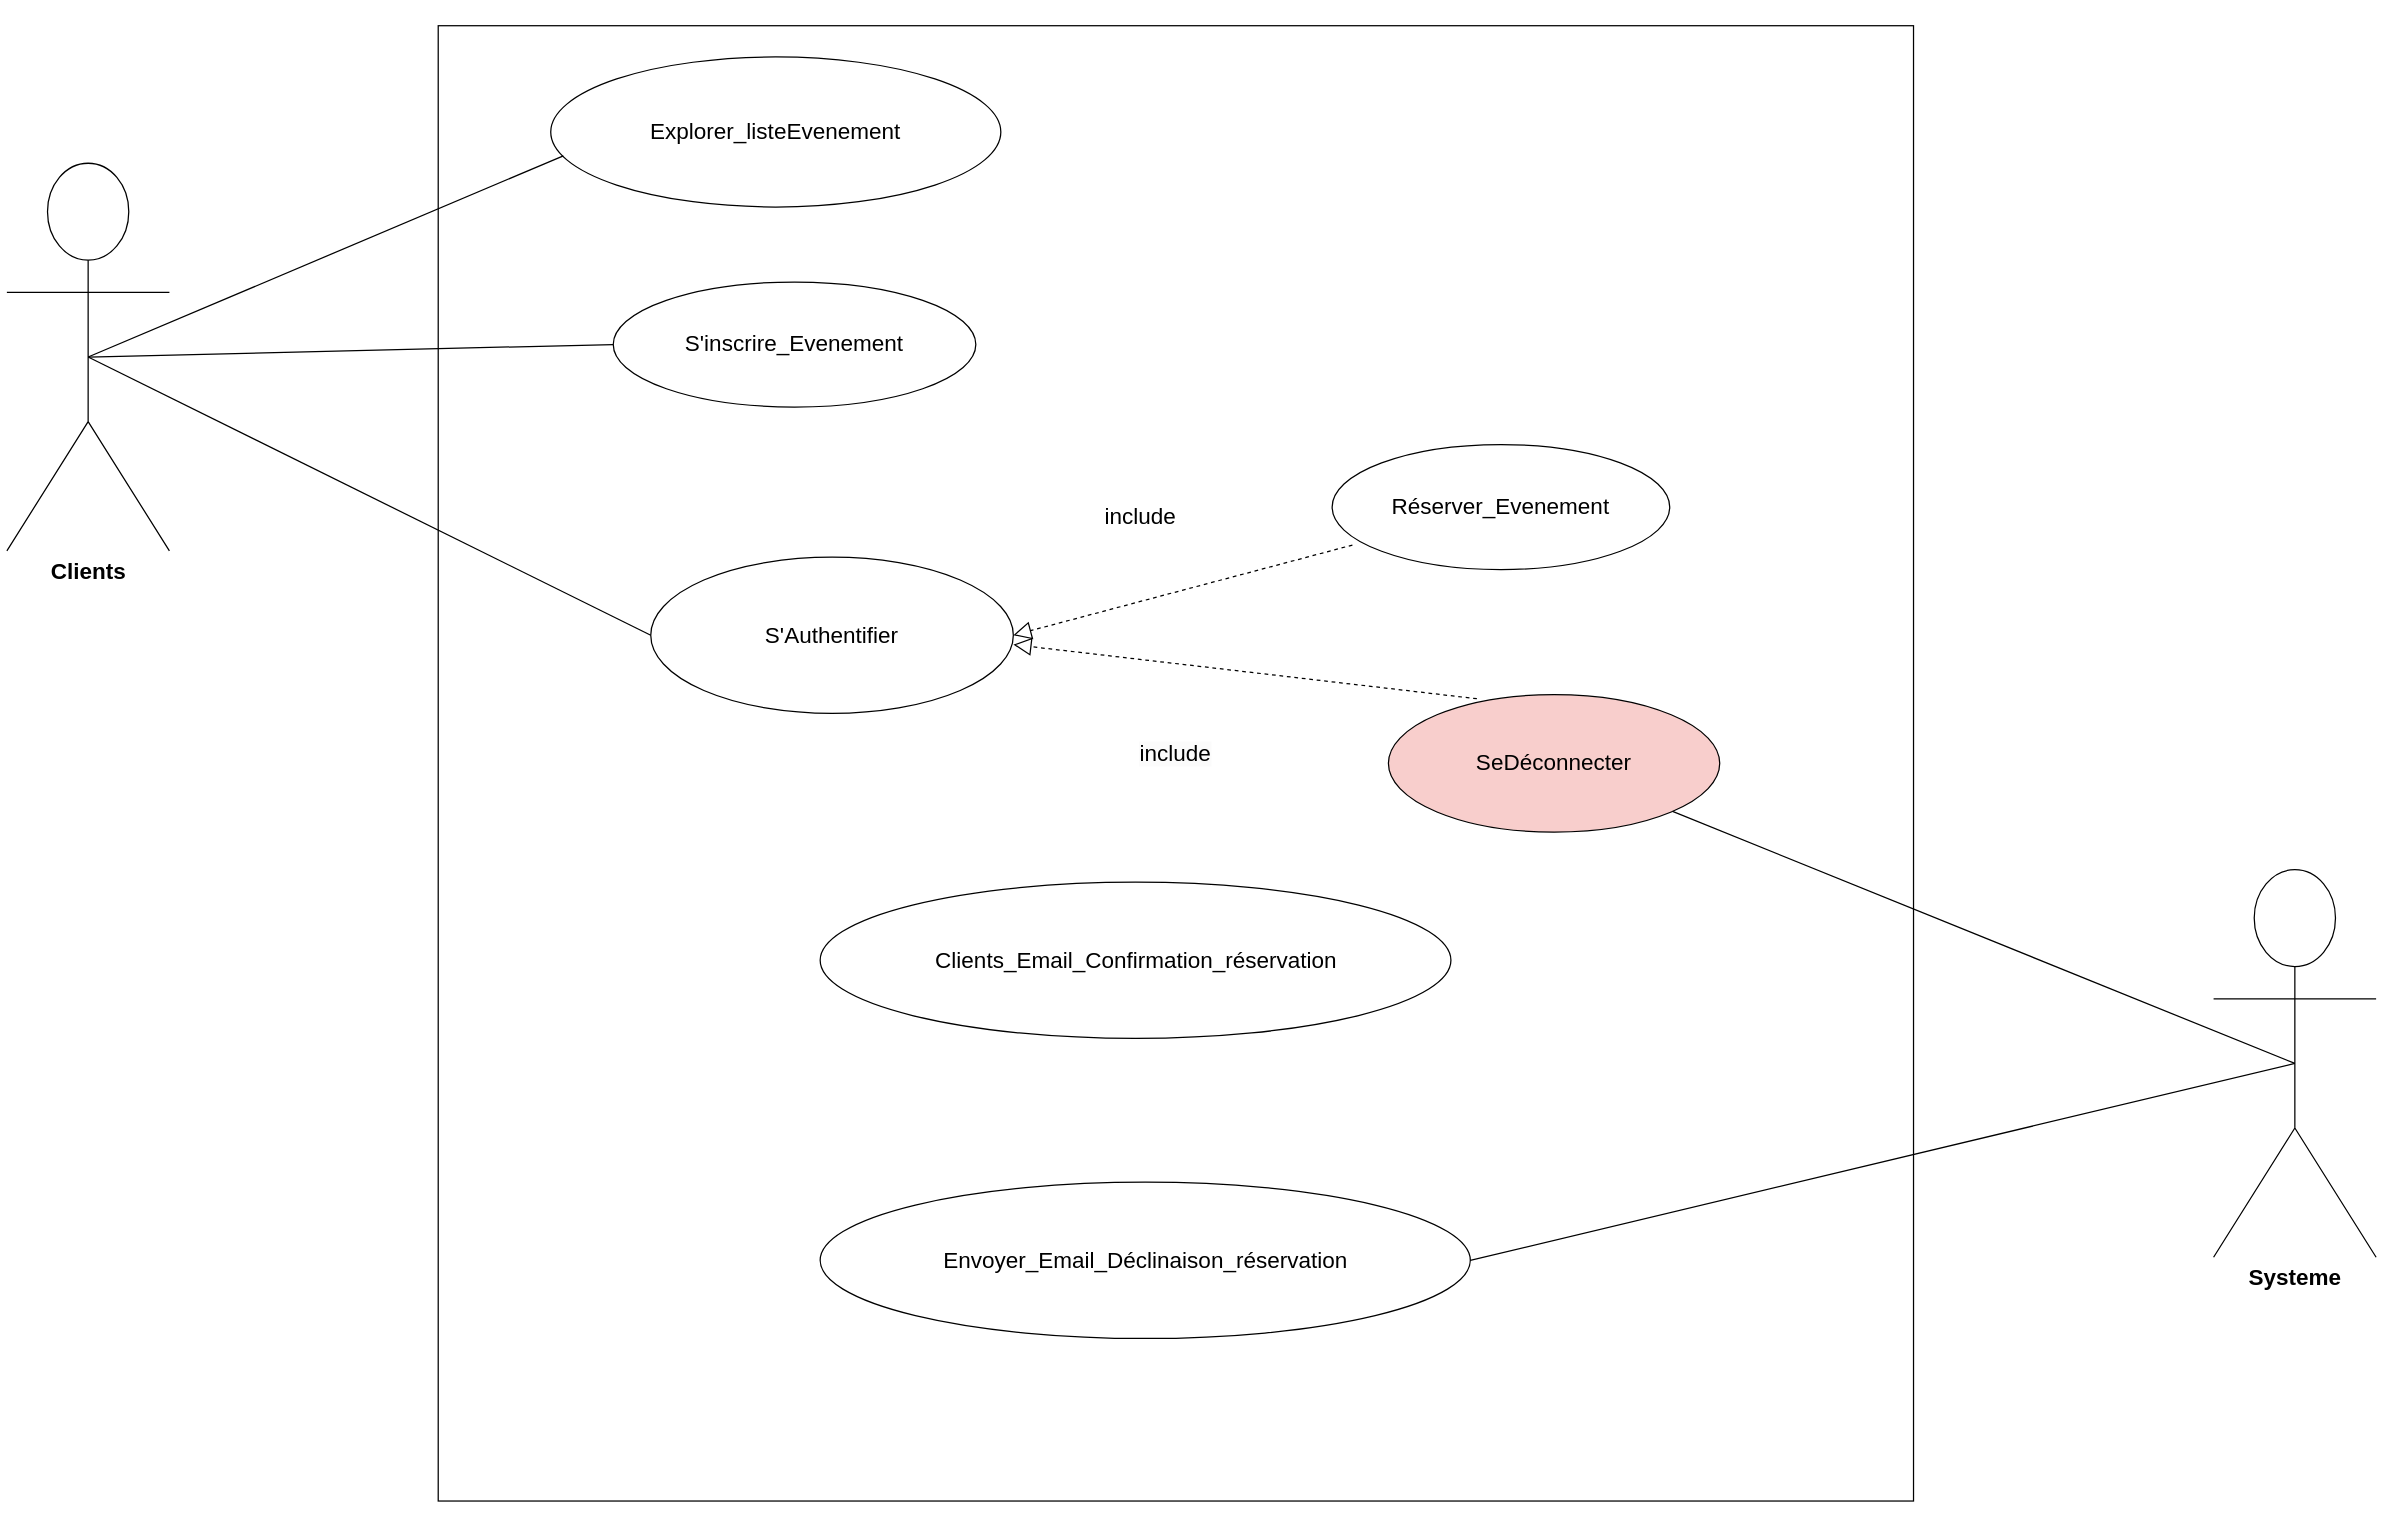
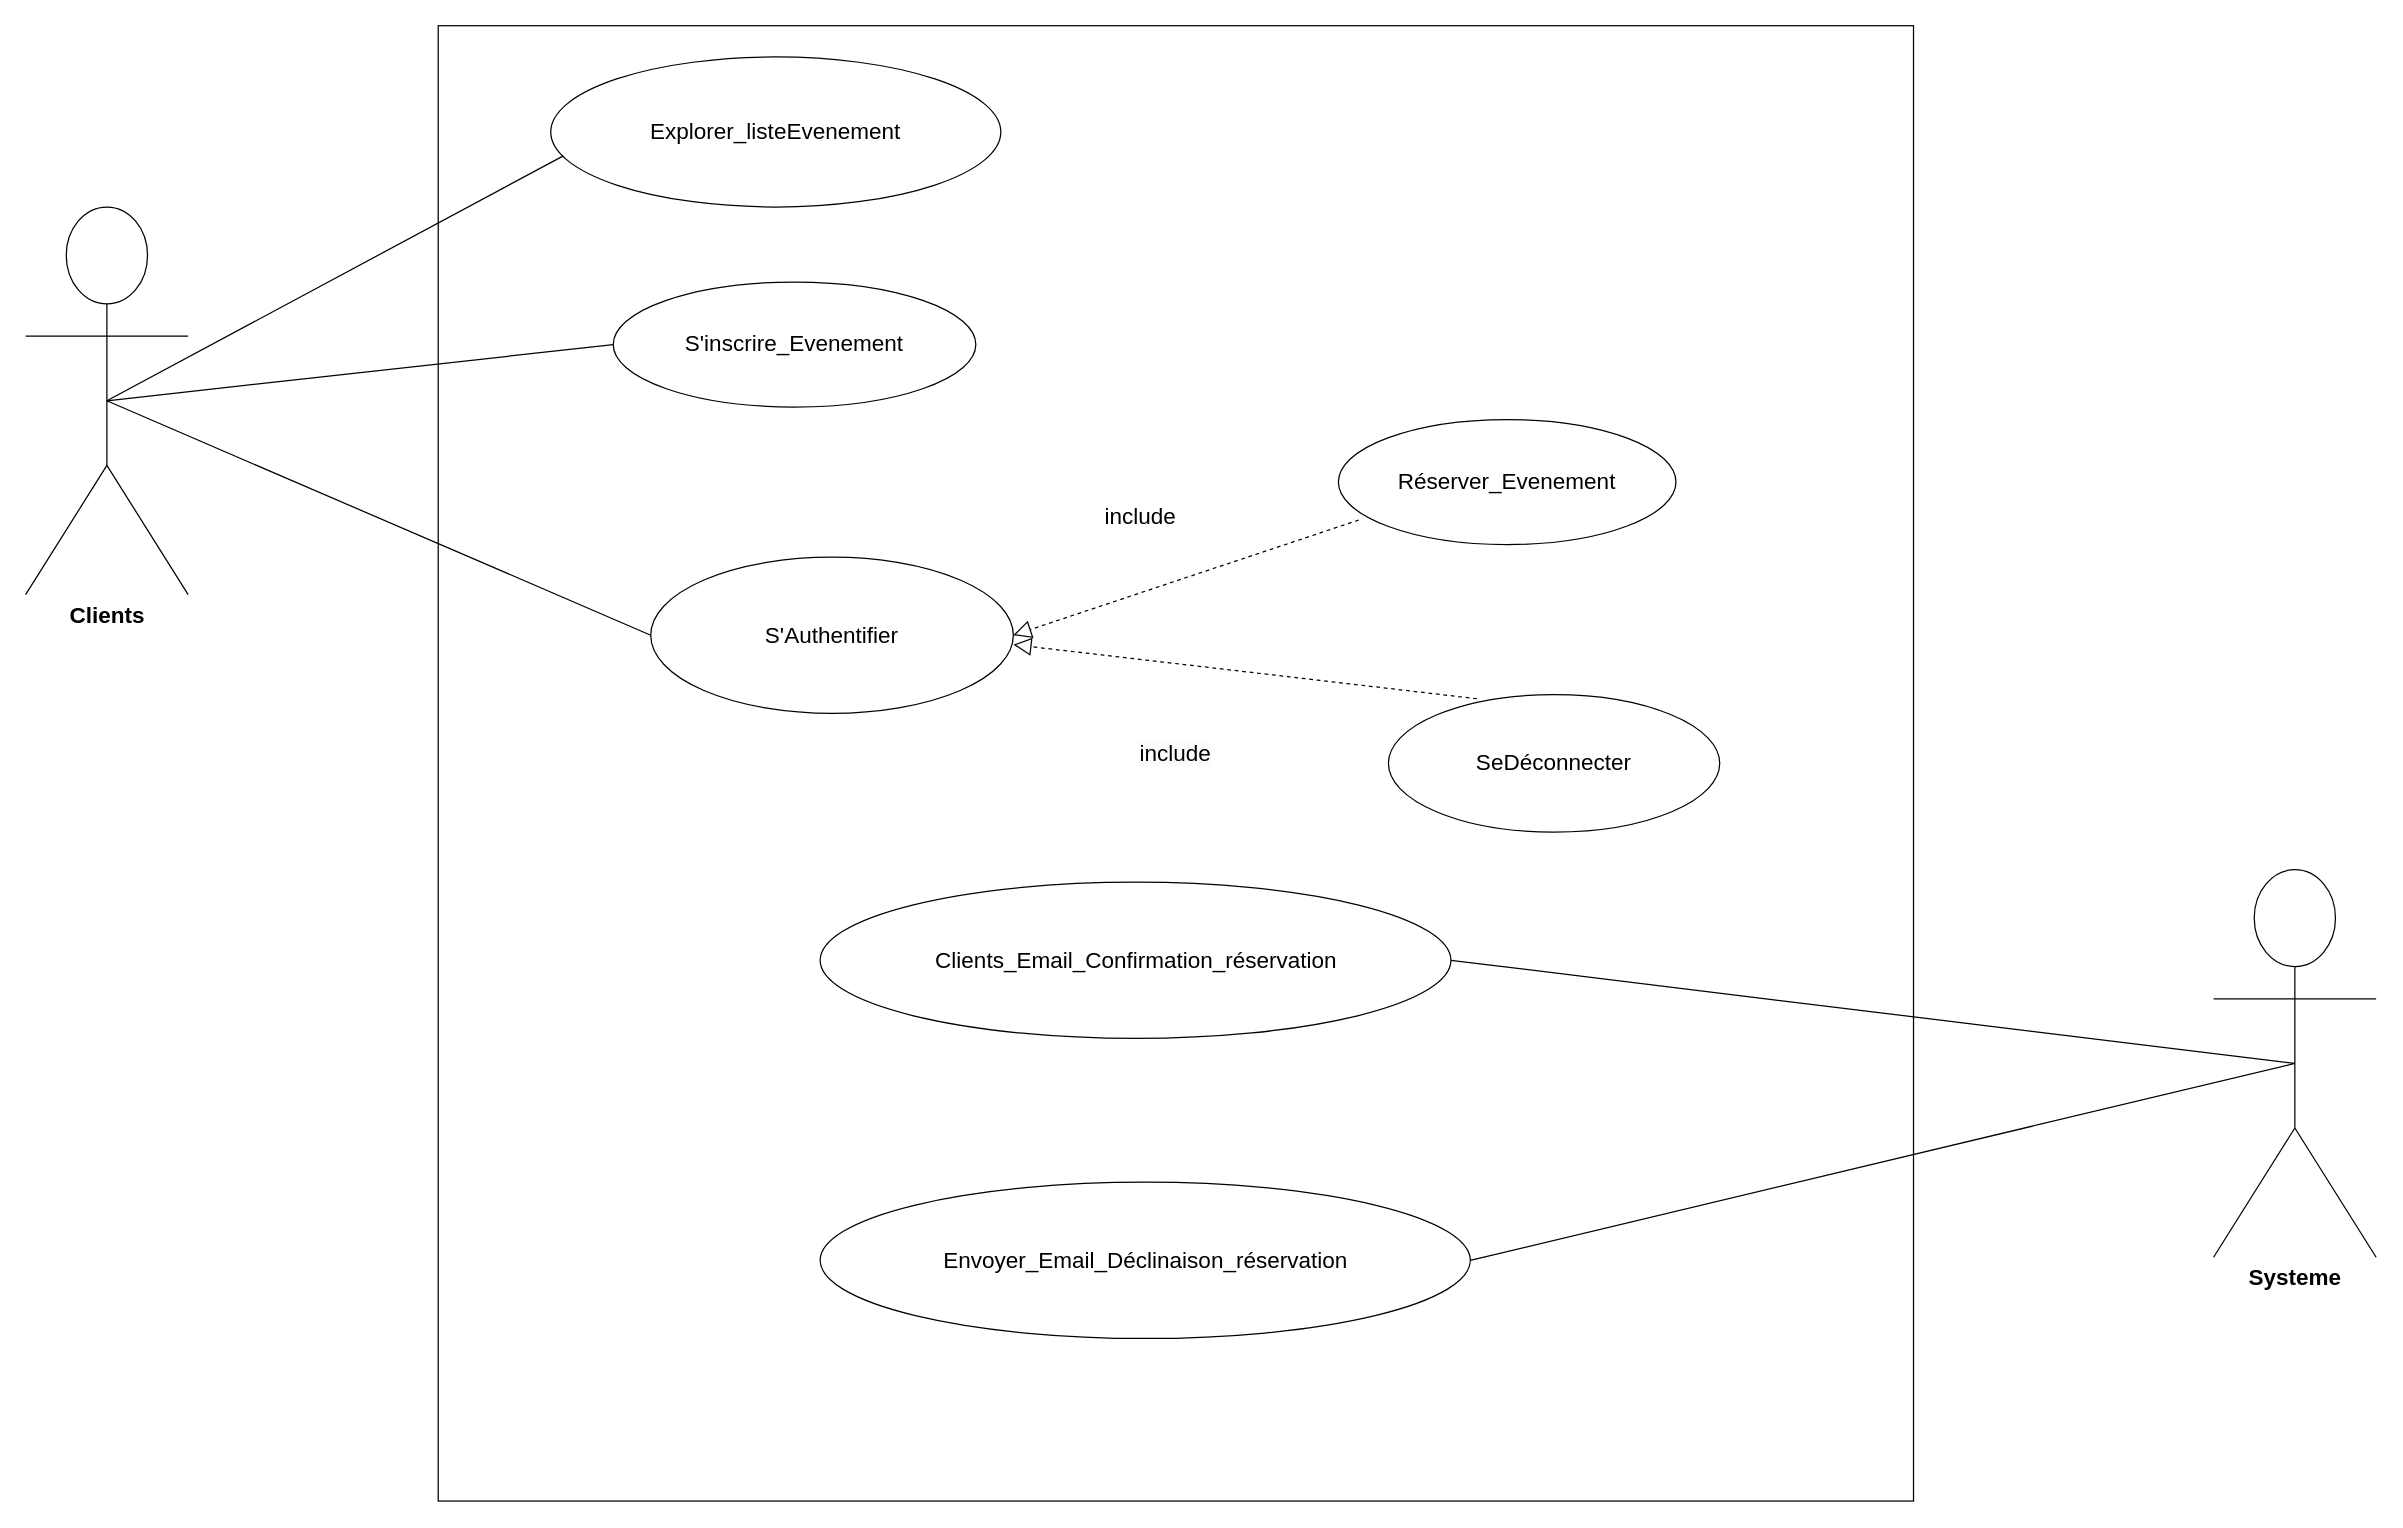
node "Clients": moved (88, 357) -> (107, 401)
node "Réserver_Evenement": moved (1501, 507) -> (1507, 482)
node "SeDéconnecter": fillcolor #f8cecc -> #ffffff
edge "SeDéconnecter" -- "Systeme": now "Clients_Email_Confirmation_réservation" -- "Systeme"
